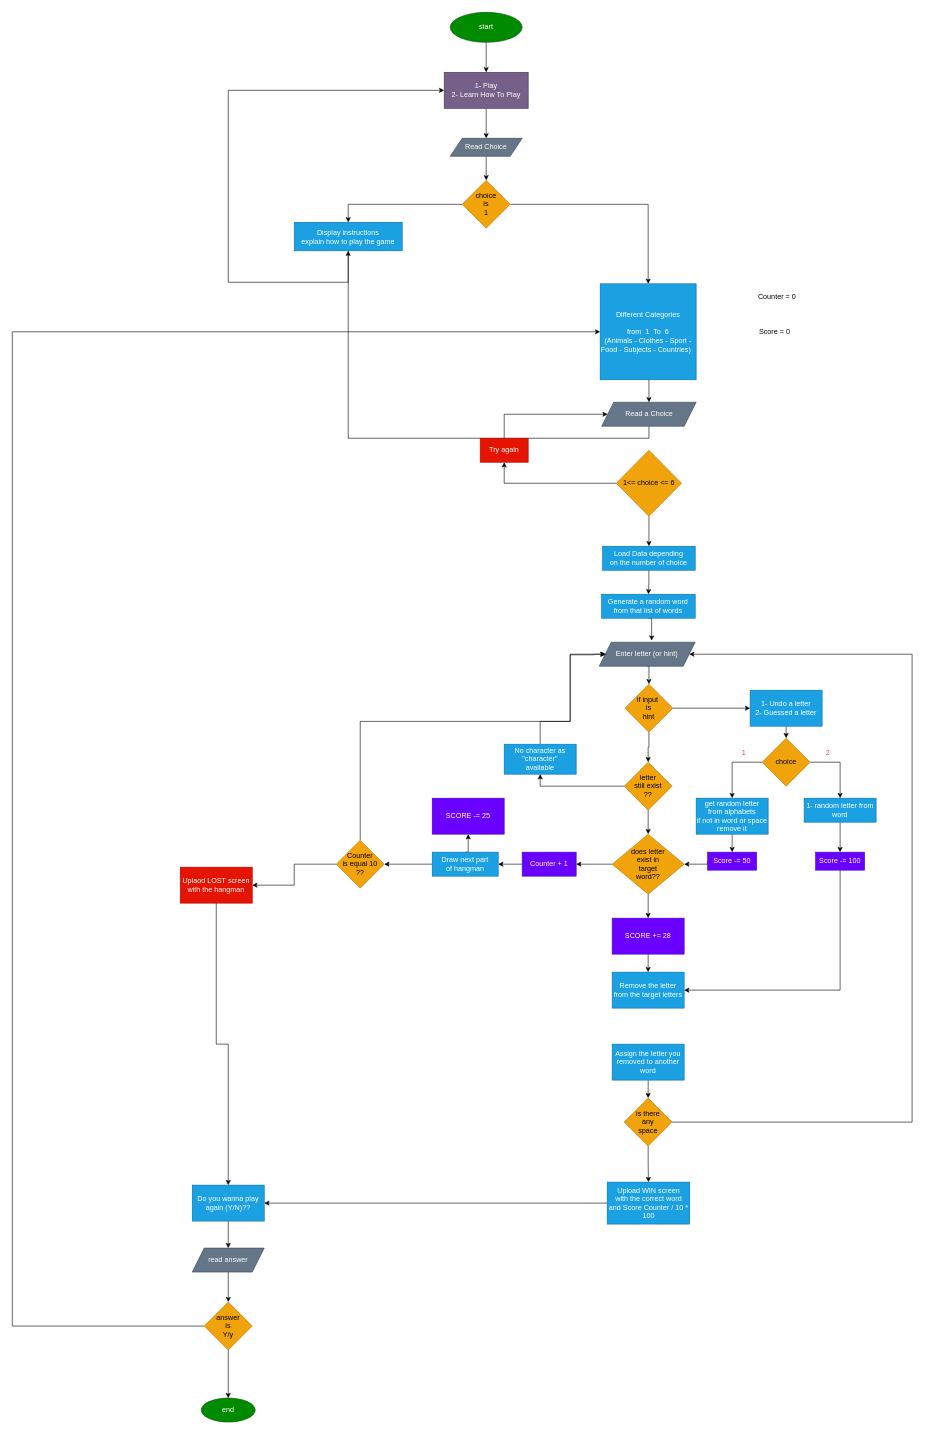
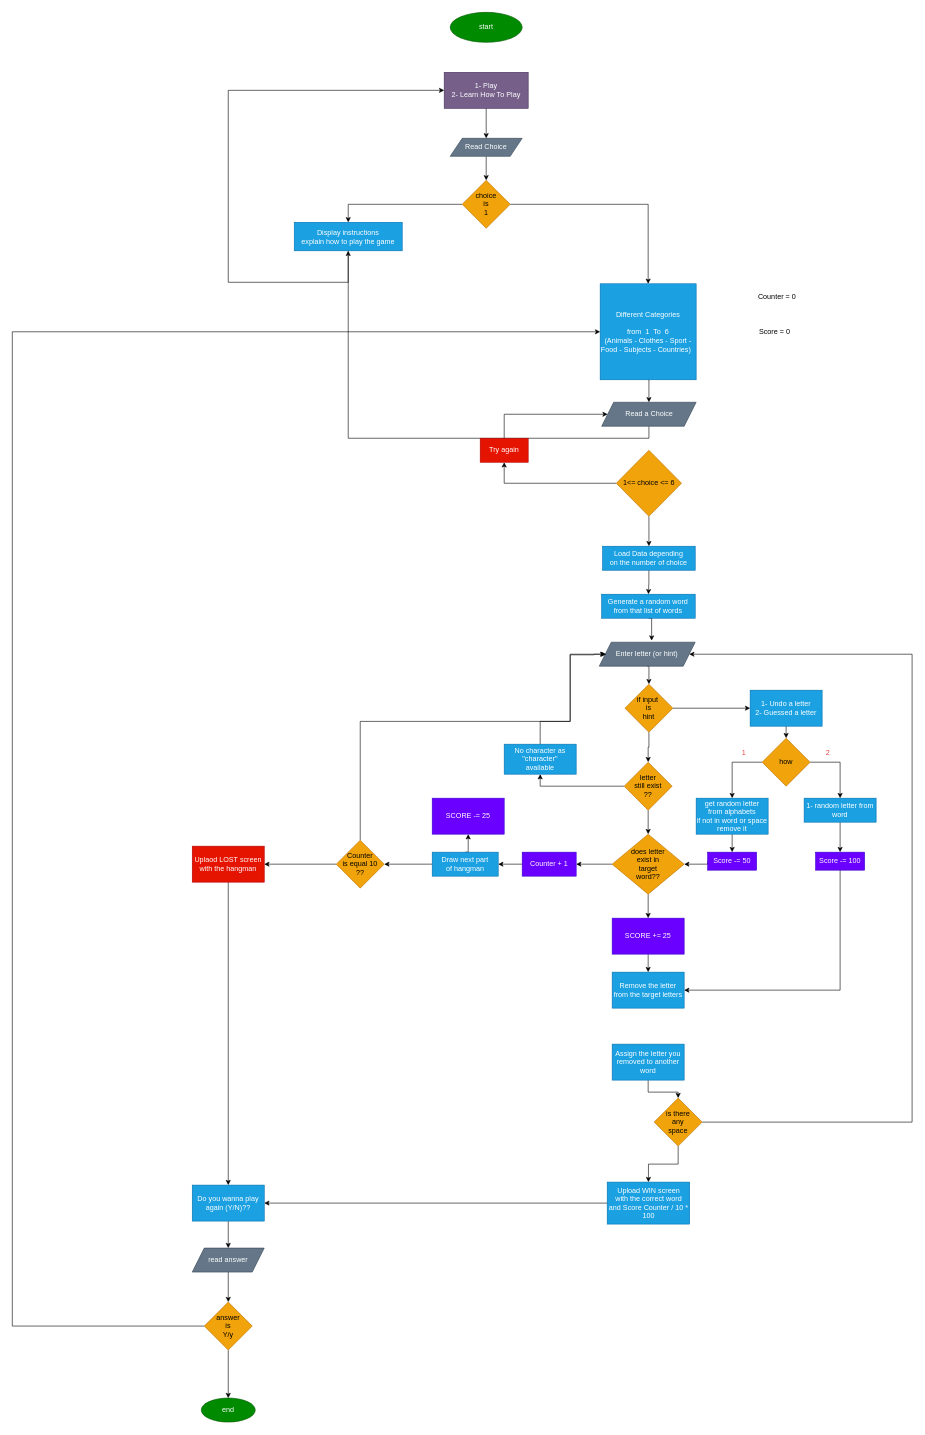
edge "start" -> "1- Play 2- Learn How To Play": removed
node "choice": label "choice" -> "how"
node "Uplaod LOST screen with the hangman": moved (216, 885) -> (228, 864)
node "SCORE += 28": label "SCORE += 28" -> "SCORE += 25"
node "is there any space": moved (648, 1122) -> (678, 1122)
